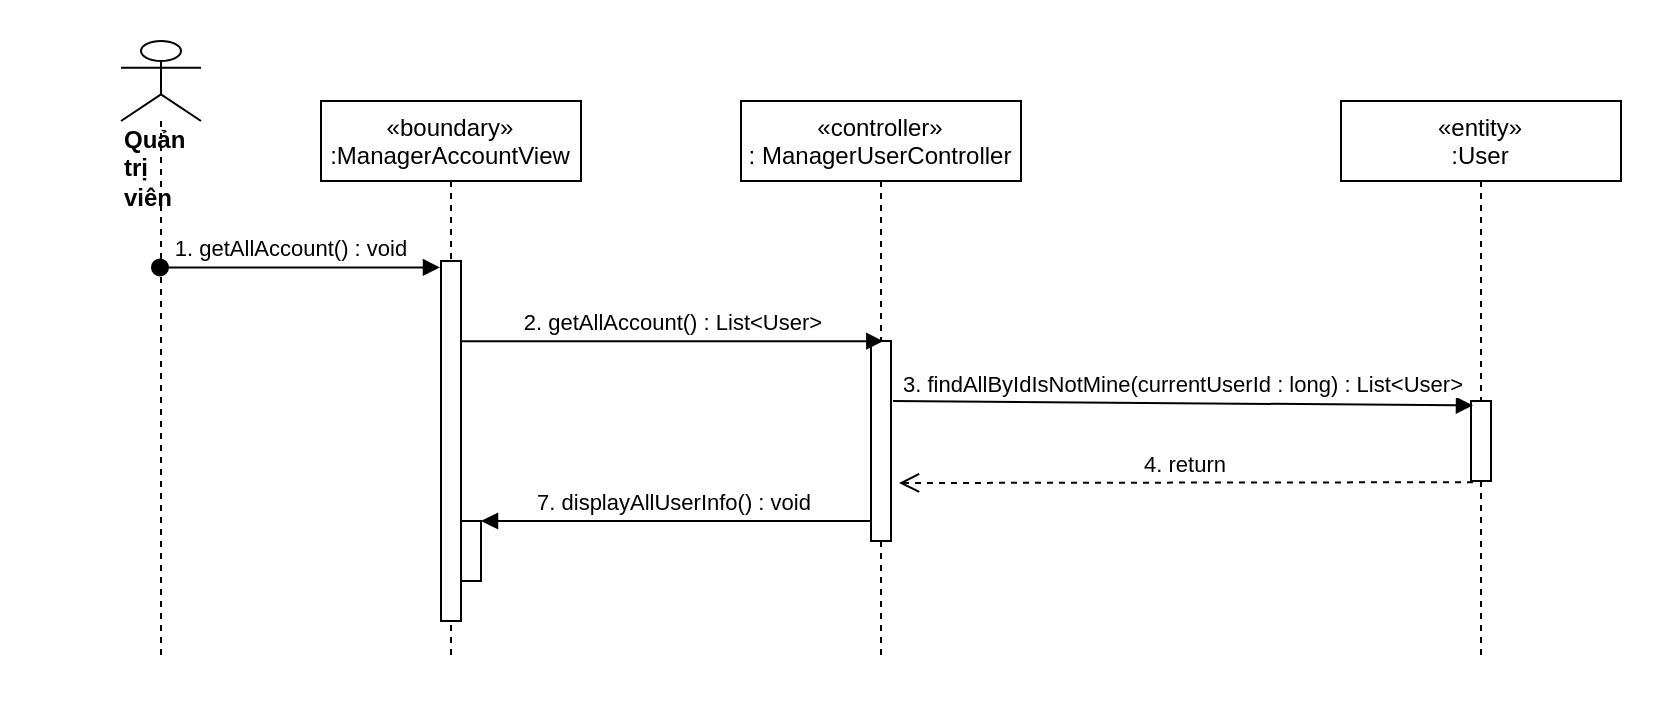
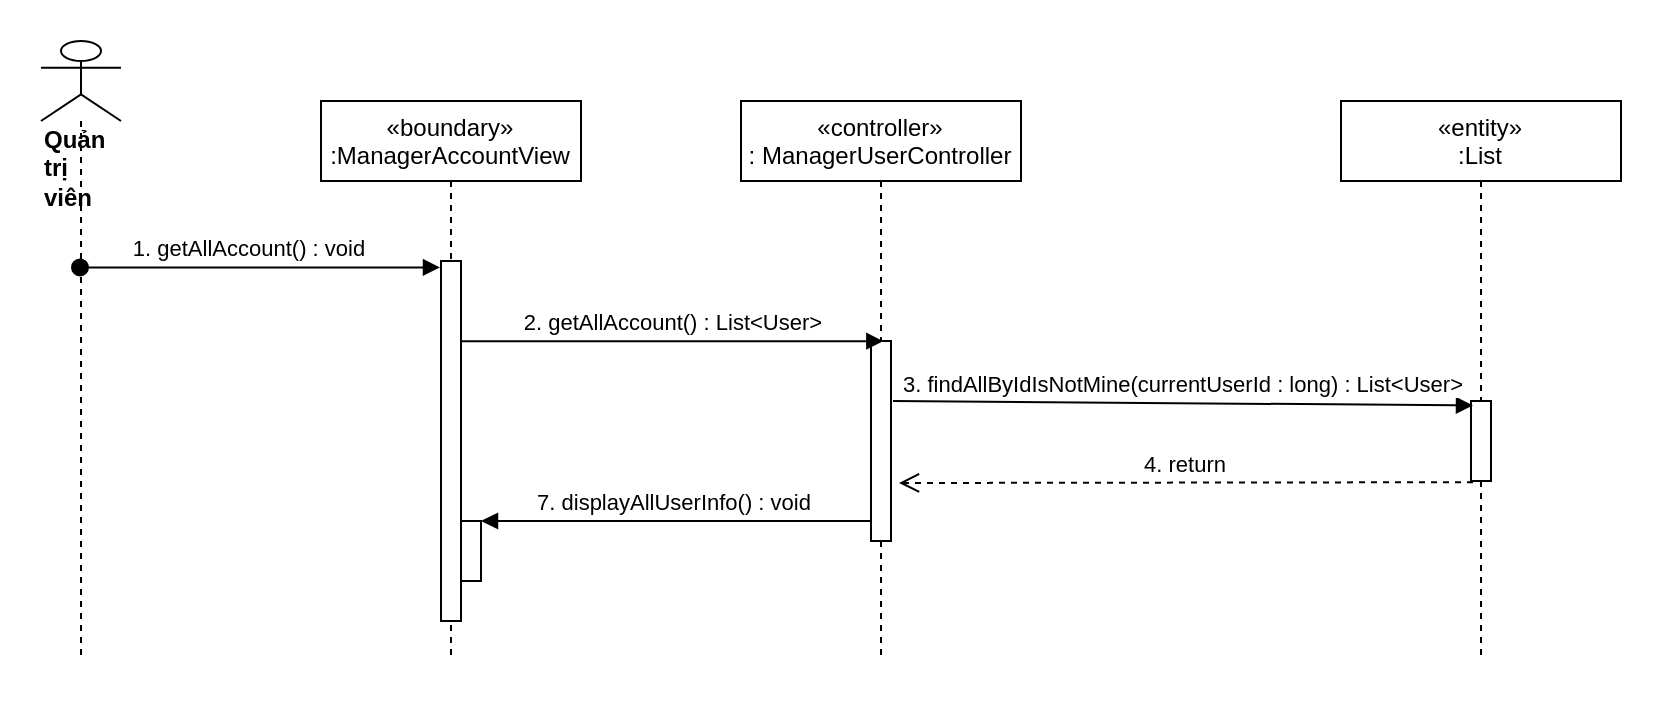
node "«entity» :User": label "«entity» :User" -> "«entity» :List"
node "Quản trị viên": moved (161, 351) -> (81, 351)
